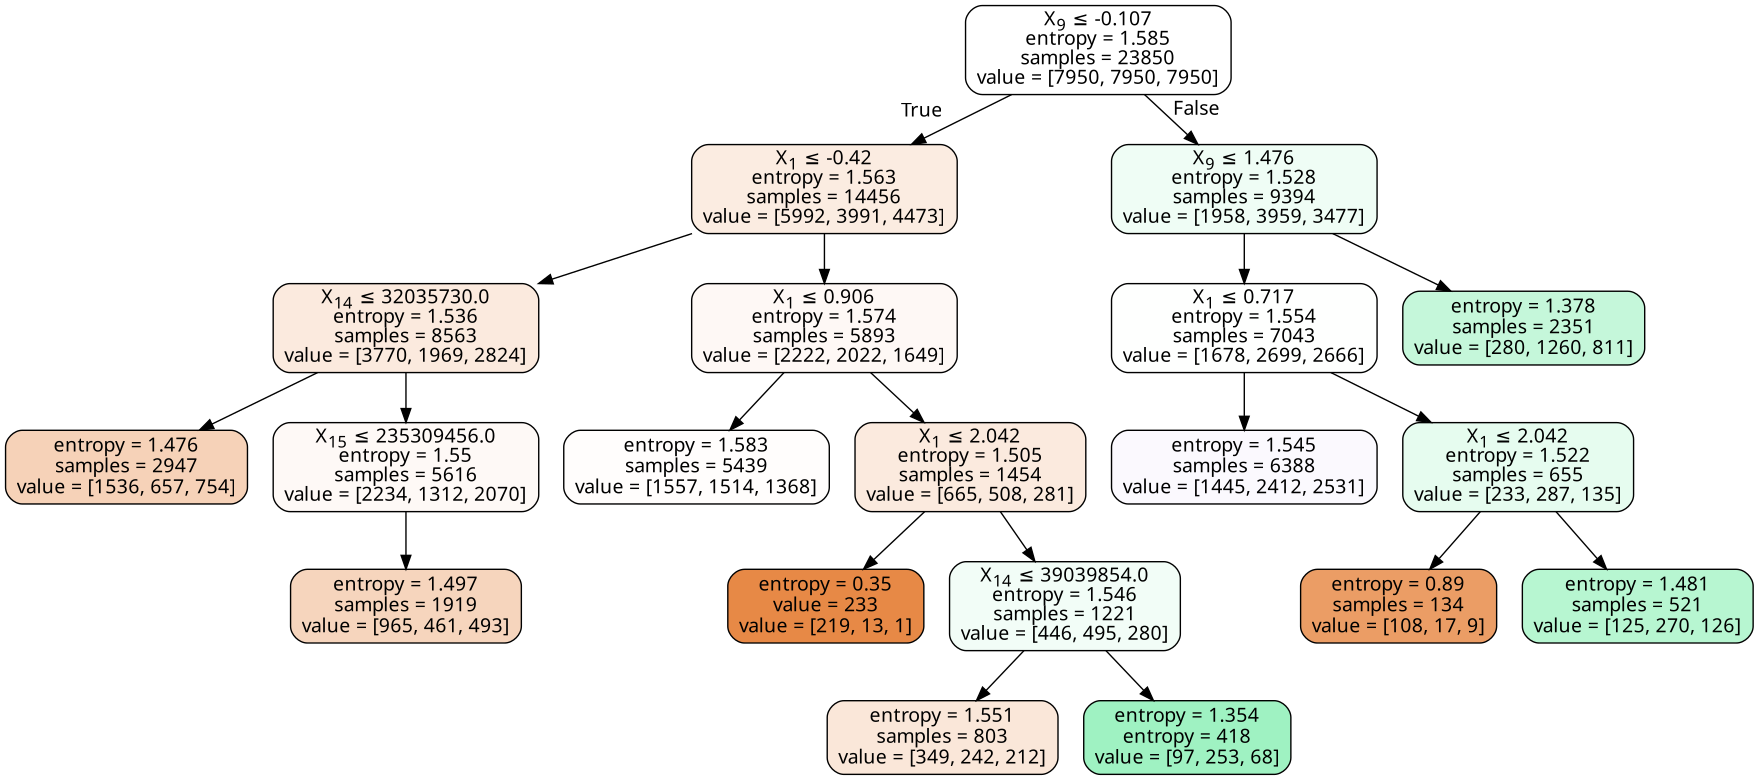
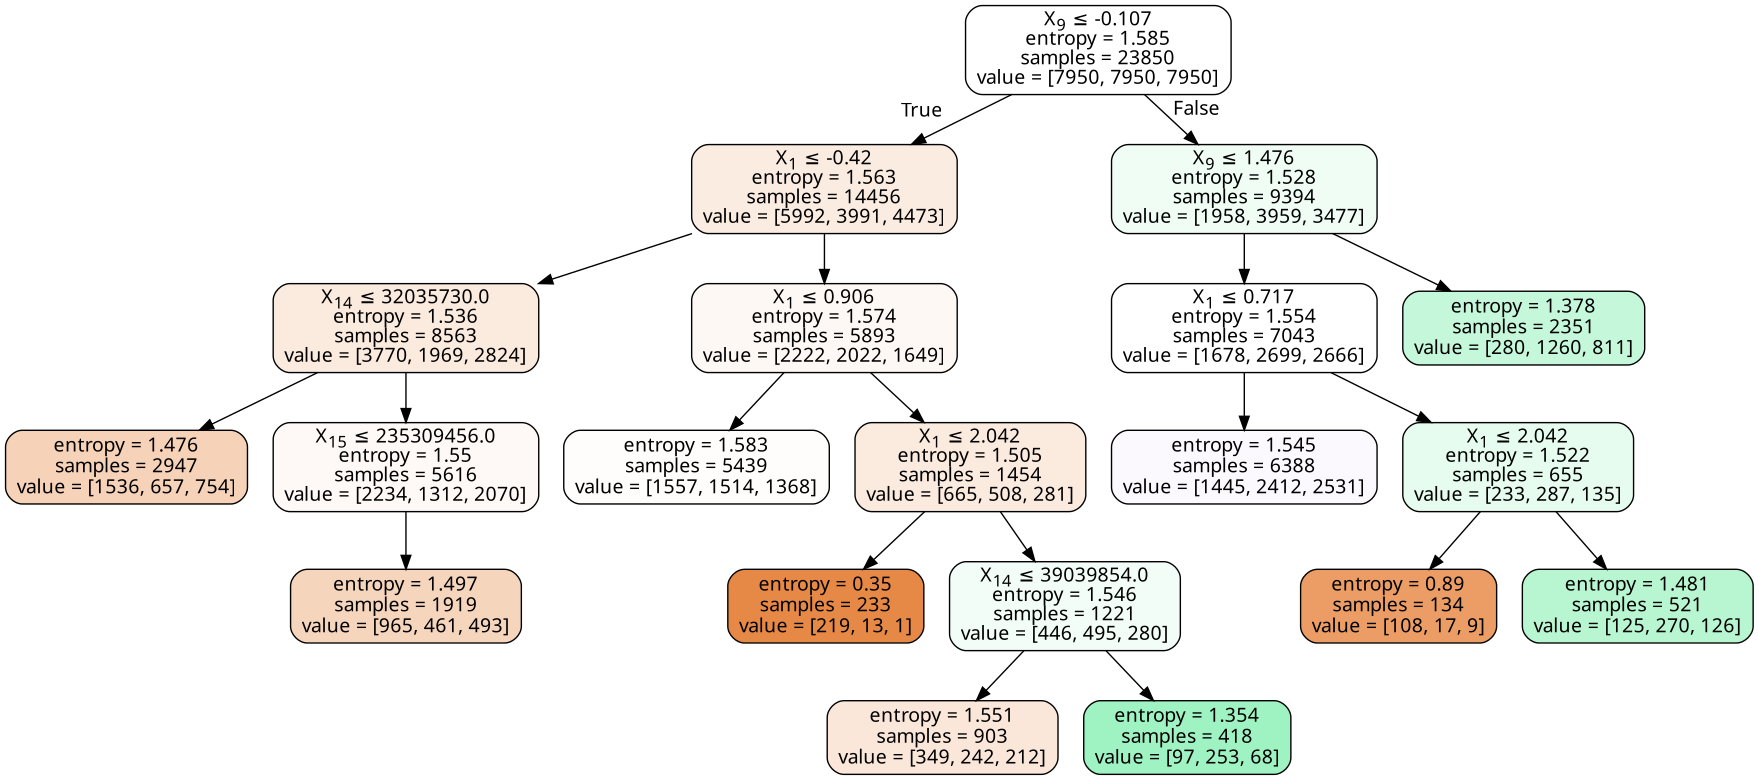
node "entropy = 0.35": text "value = 233" -> "samples = 233"
node "entropy = 1.551": text "samples = 803" -> "samples = 903"
node "entropy = 1.354": text "entropy = 418" -> "samples = 418"
